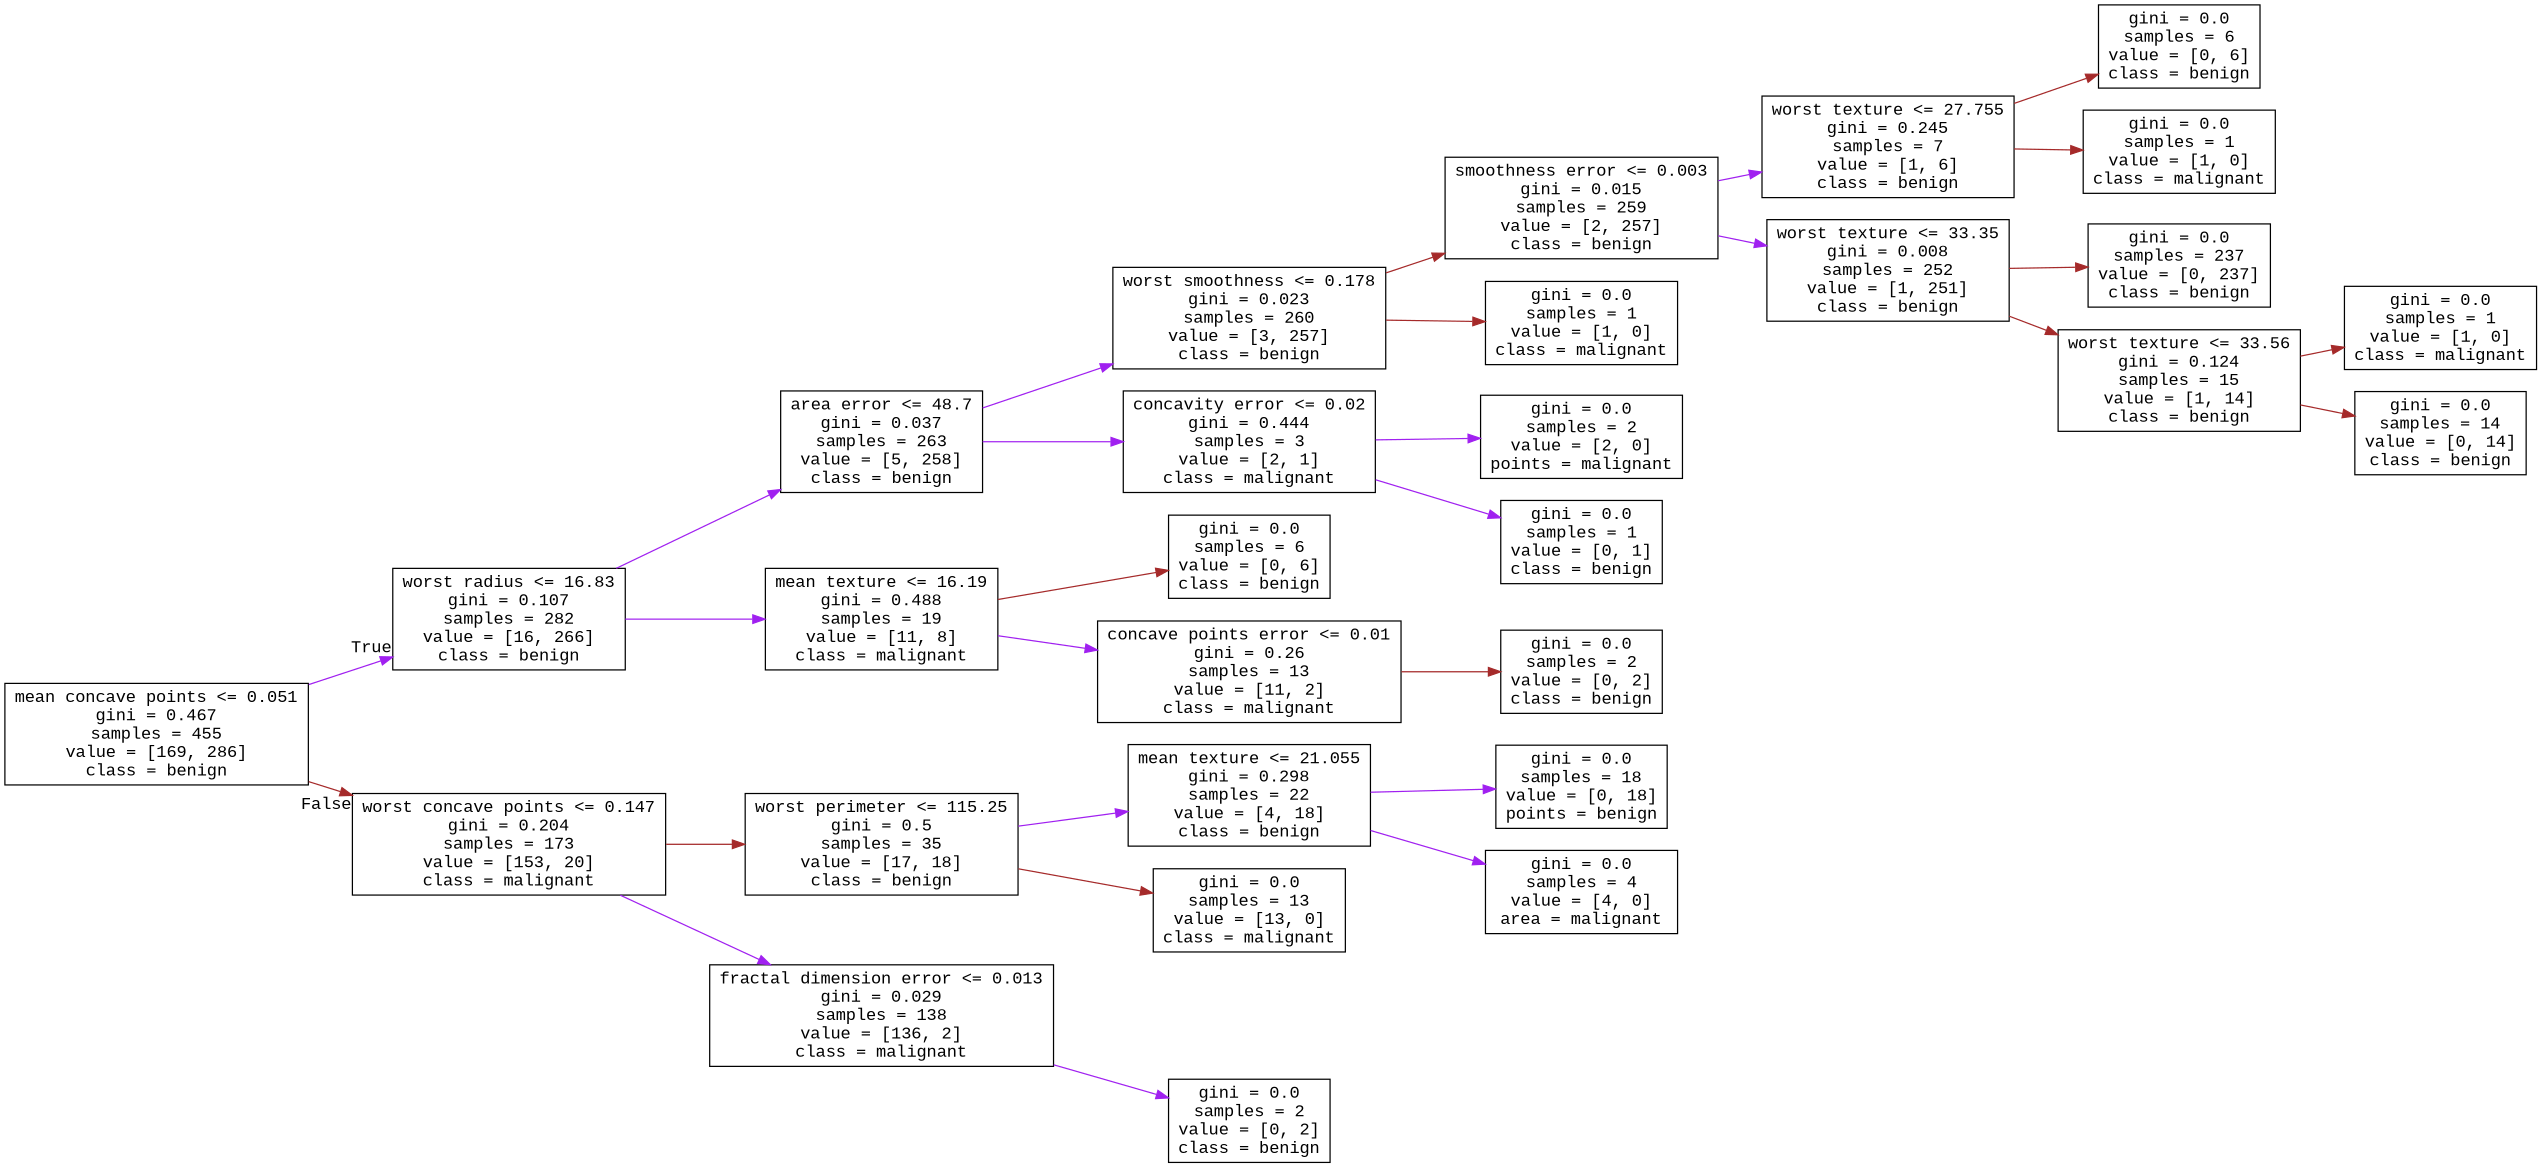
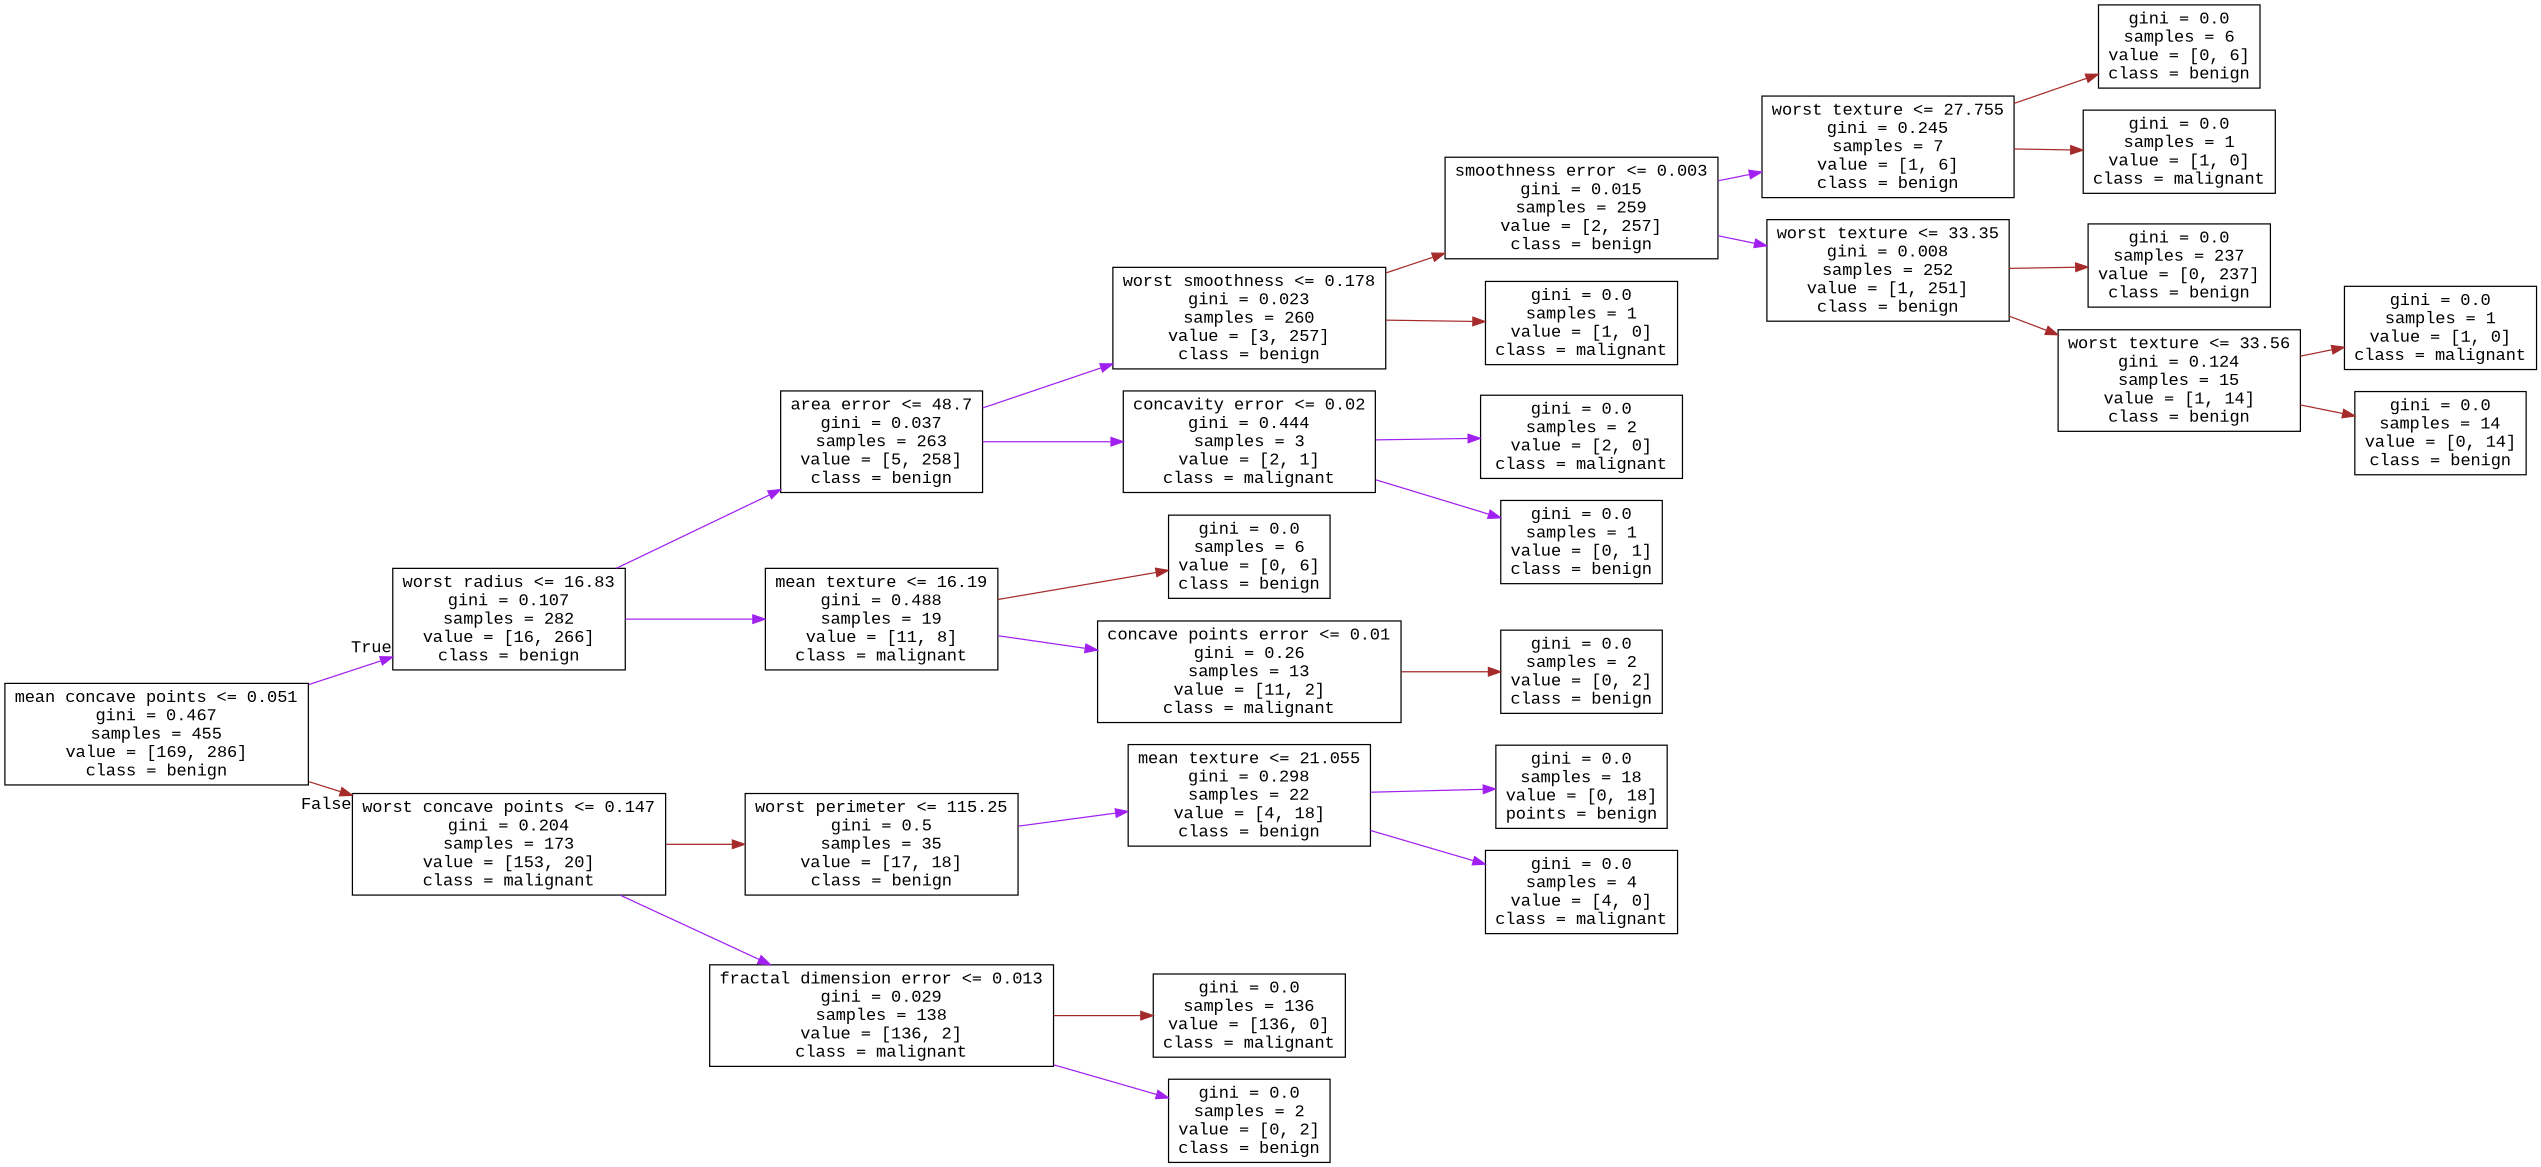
node "gini = 0.0 samples = 2 value = [2, 0] points = malignant": label "gini = 0.0 samples = 2 value = [2, 0] points = malignant" -> "gini = 0.0 samples = 2 value = [2, 0] class = malignant"
node "gini = 0.0 samples = 4 value = [4, 0] area = malignant": label "gini = 0.0 samples = 4 value = [4, 0] area = malignant" -> "gini = 0.0 samples = 4 value = [4, 0] class = malignant"
node "gini = 0.0 samples = 13 value = [13, 0] class = malignant": removed
node "gini = 0.0 samples = 136 value = [136, 0] class = malignant": added
